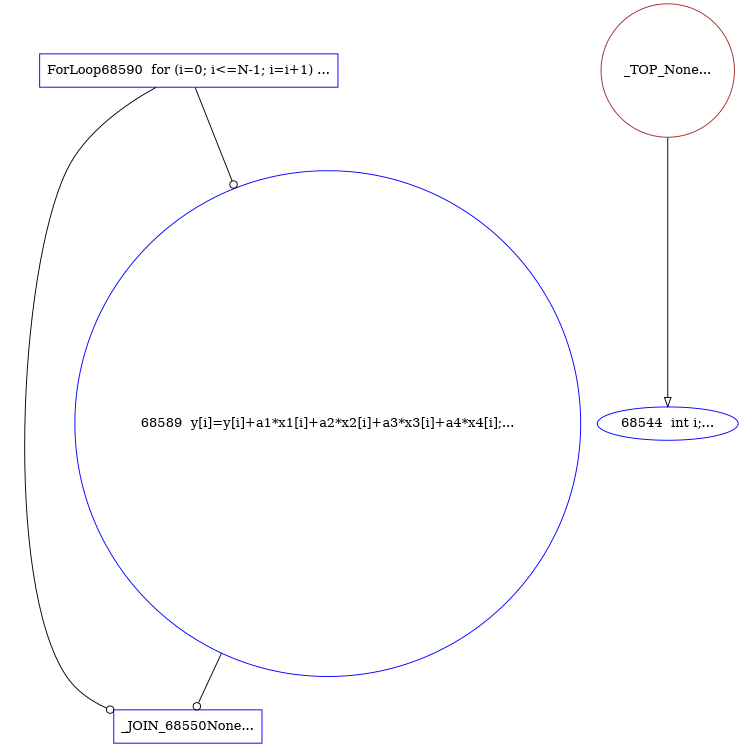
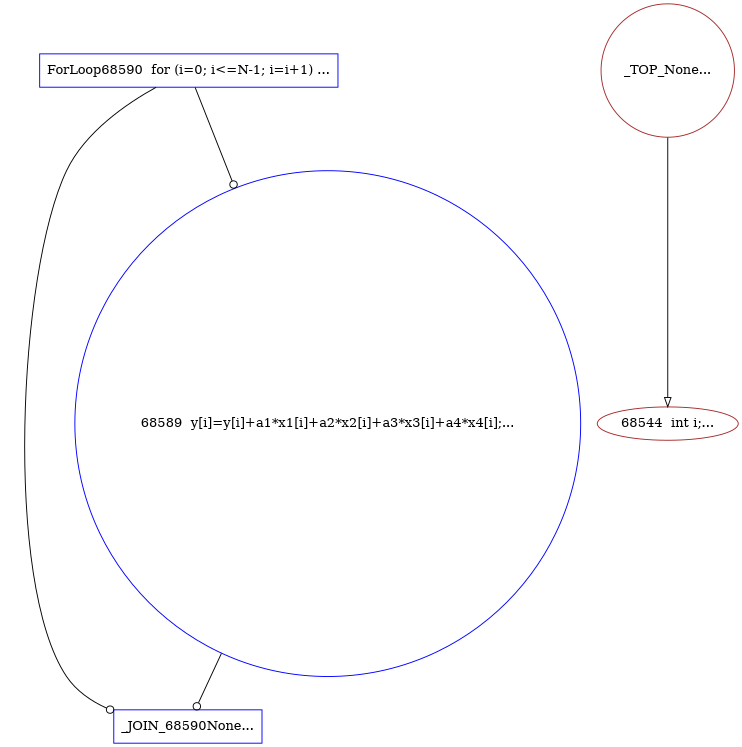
node "68544  int i;...": color blue -> brown
node "_JOIN_68550None...": label "_JOIN_68550None..." -> "_JOIN_68590None..."
